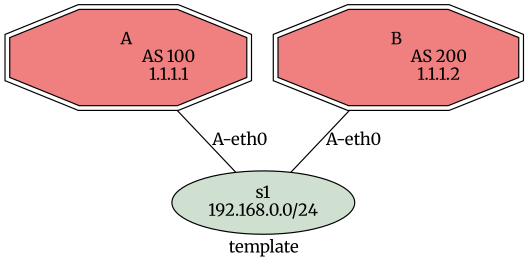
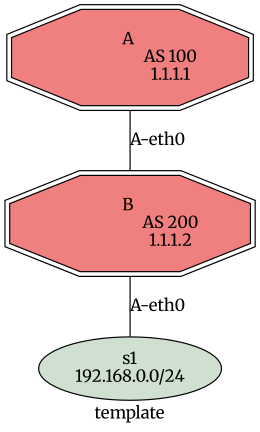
edge "A AS 100 1.1.1.1" -- "s1 192.168.0.0/24": now "A AS 100 1.1.1.1" -- "B AS 200 1.1.1.2"
